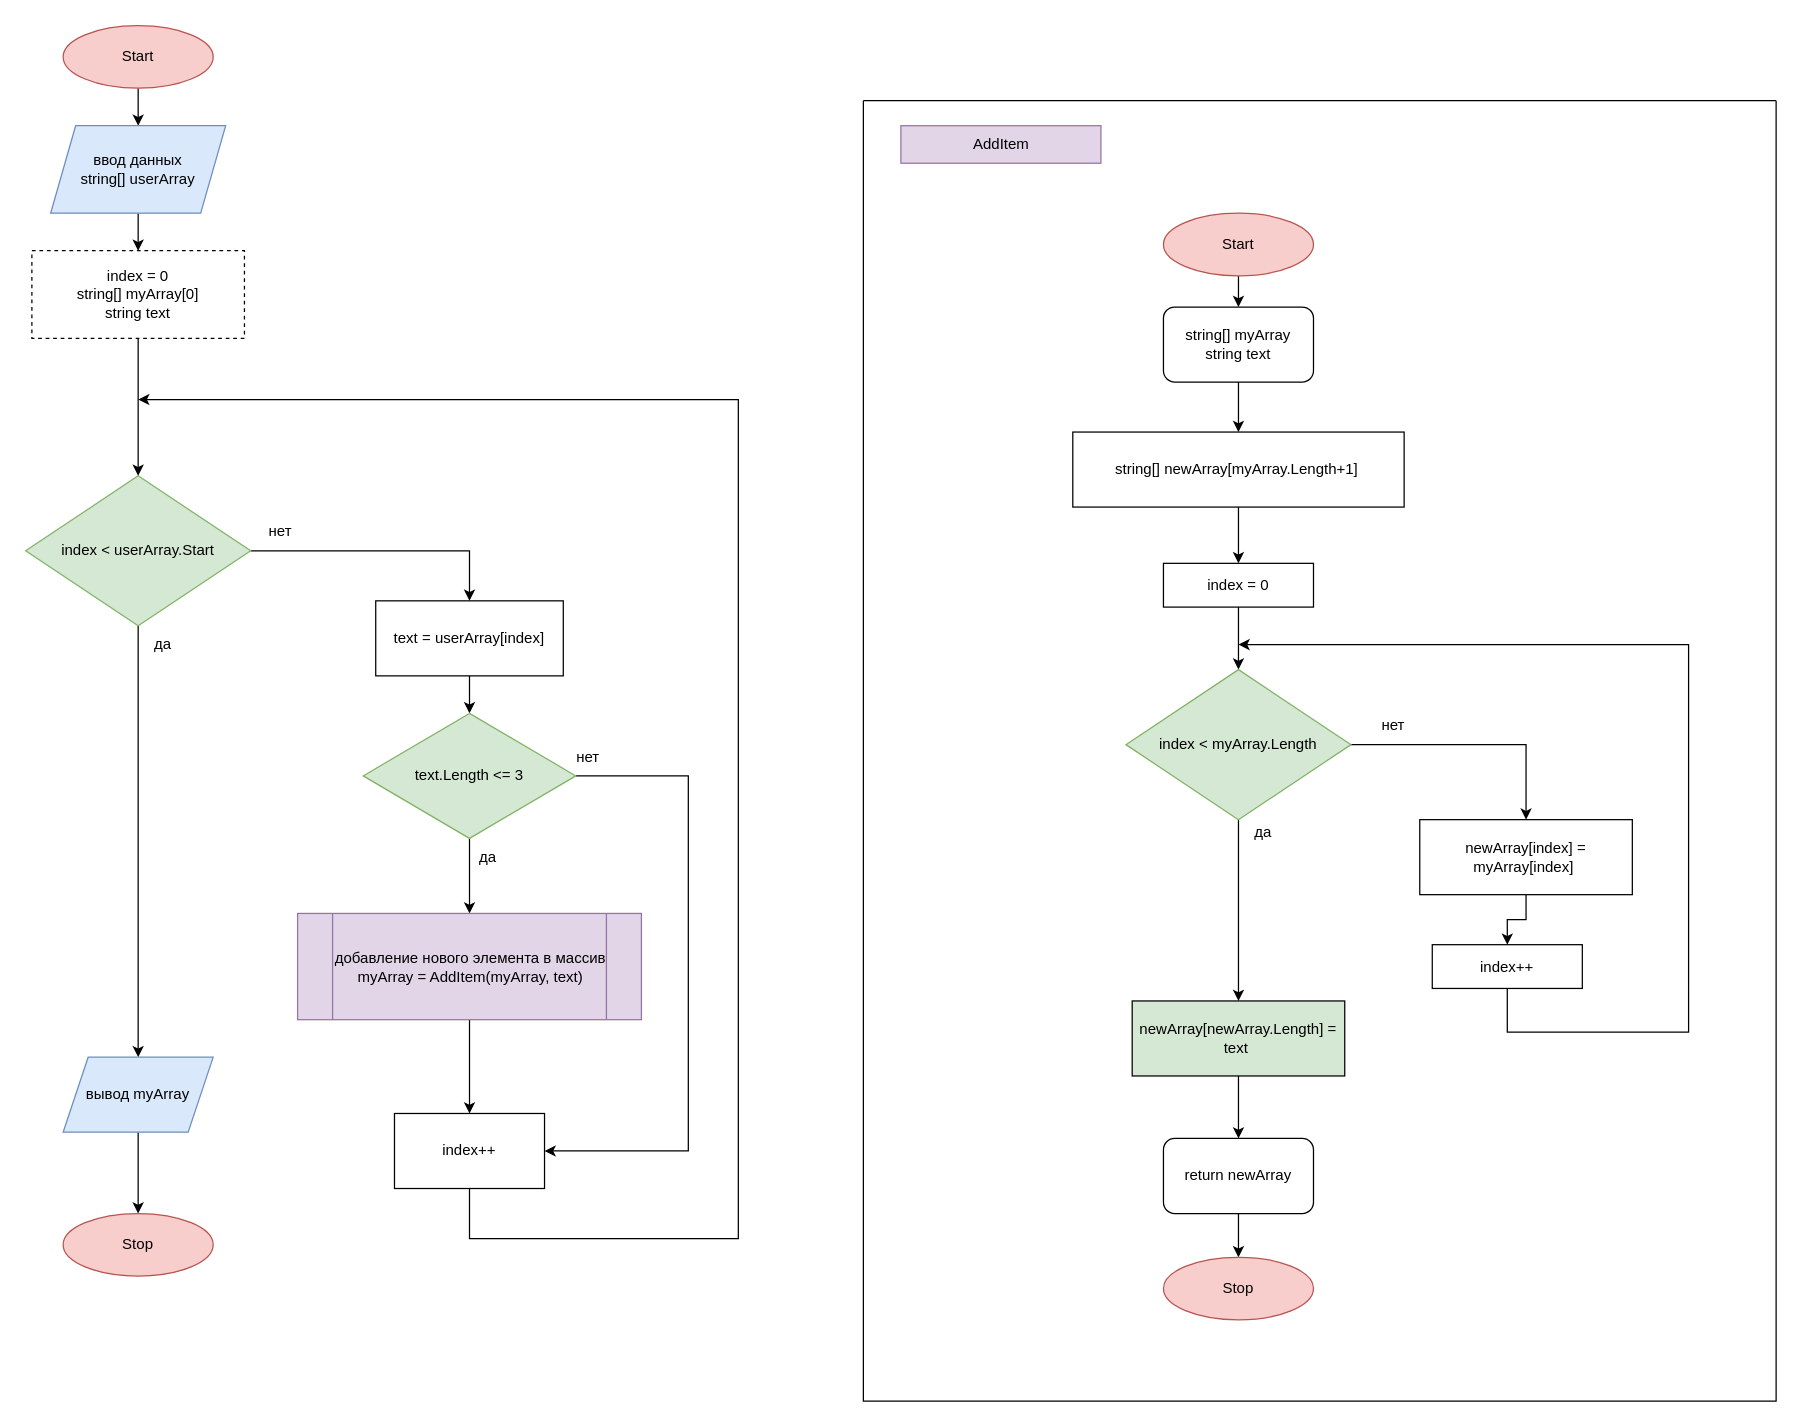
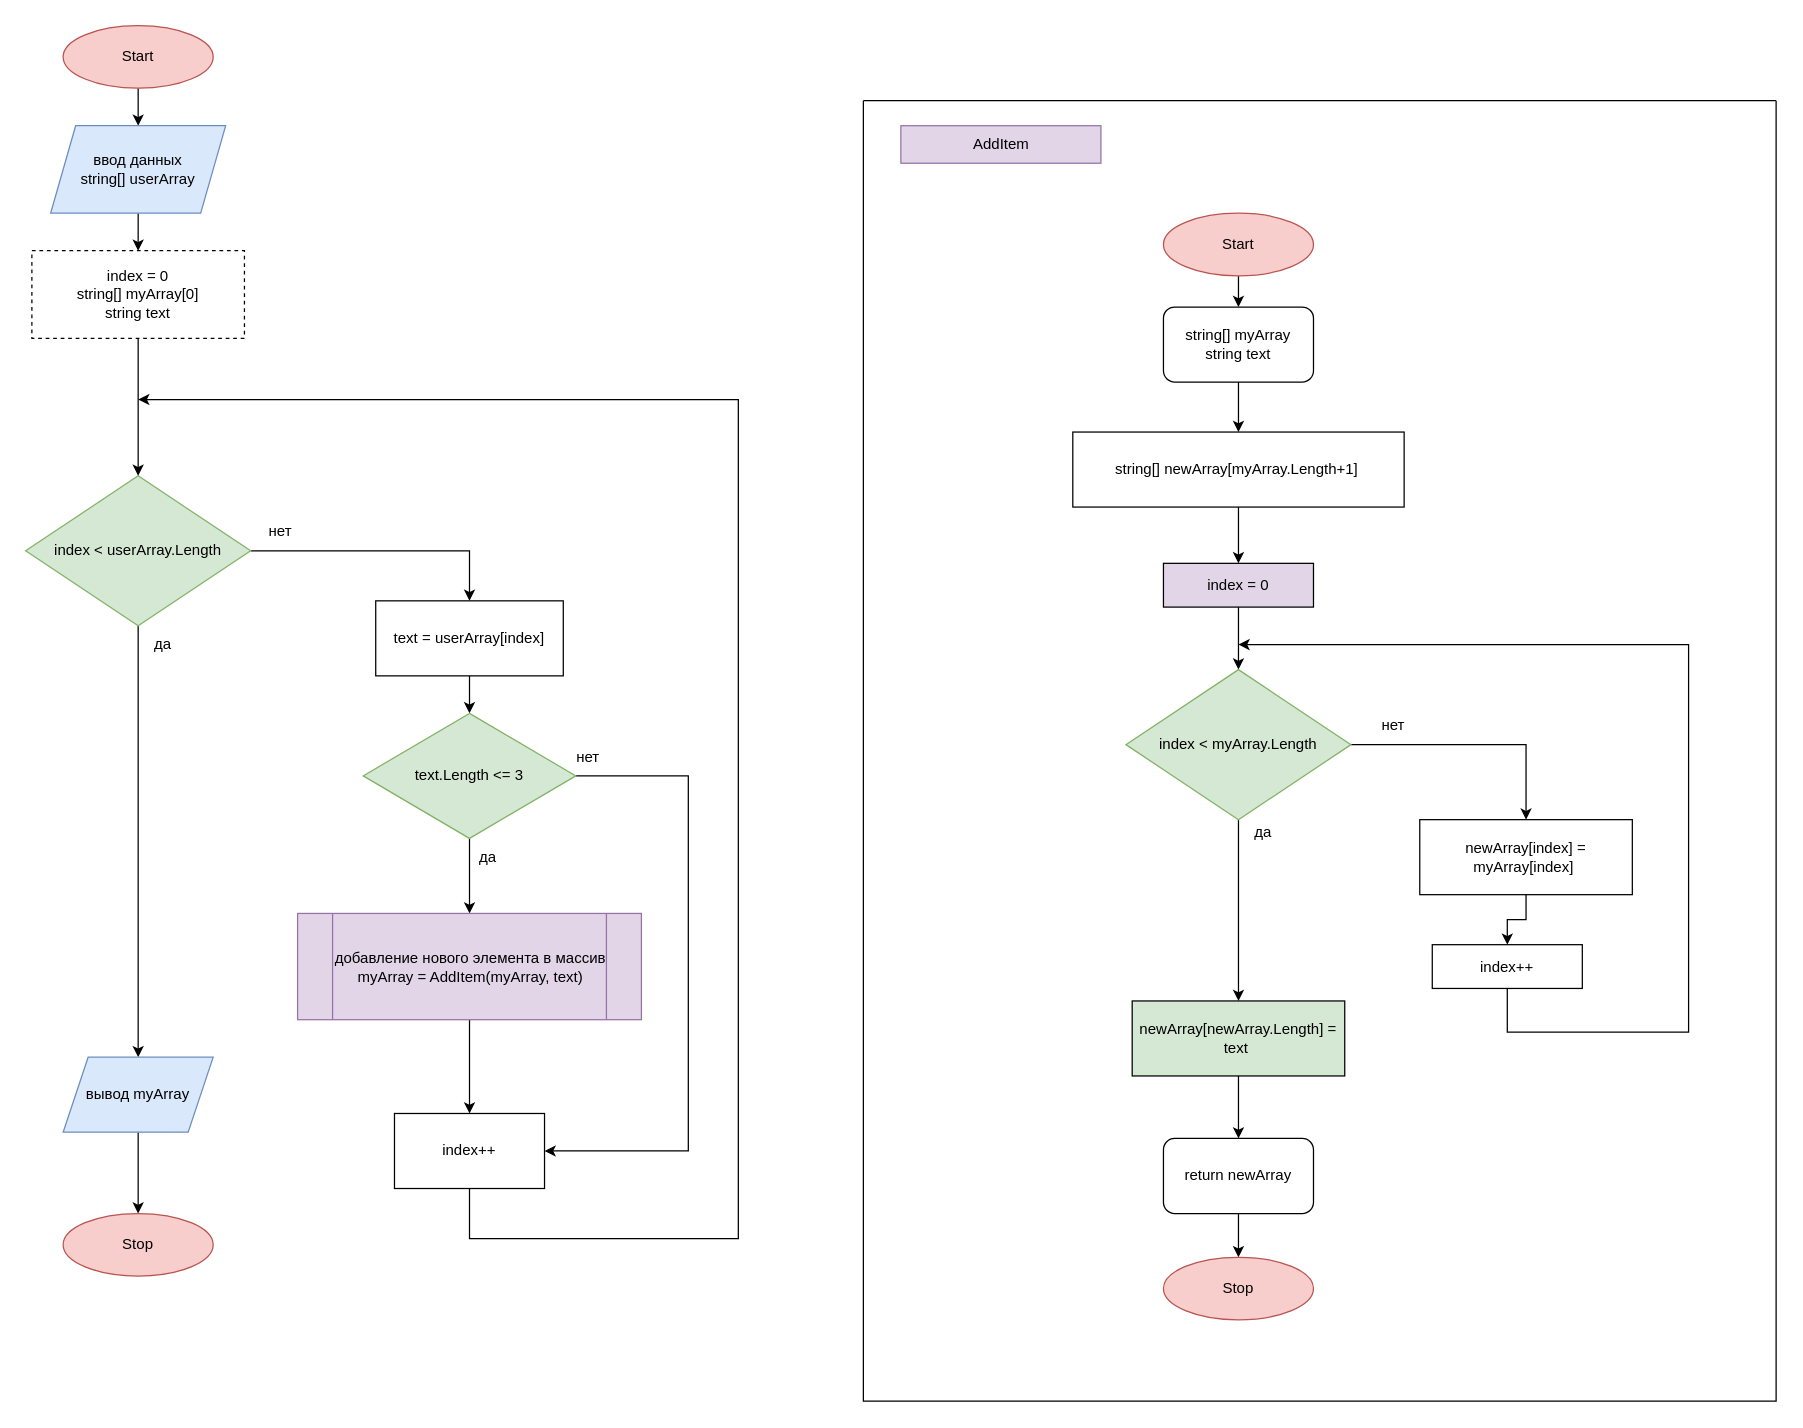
node "index < userArray.Start": label "index < userArray.Start" -> "index < userArray.Length"
node "index = 0": fillcolor #ffffff -> #e1d5e7
